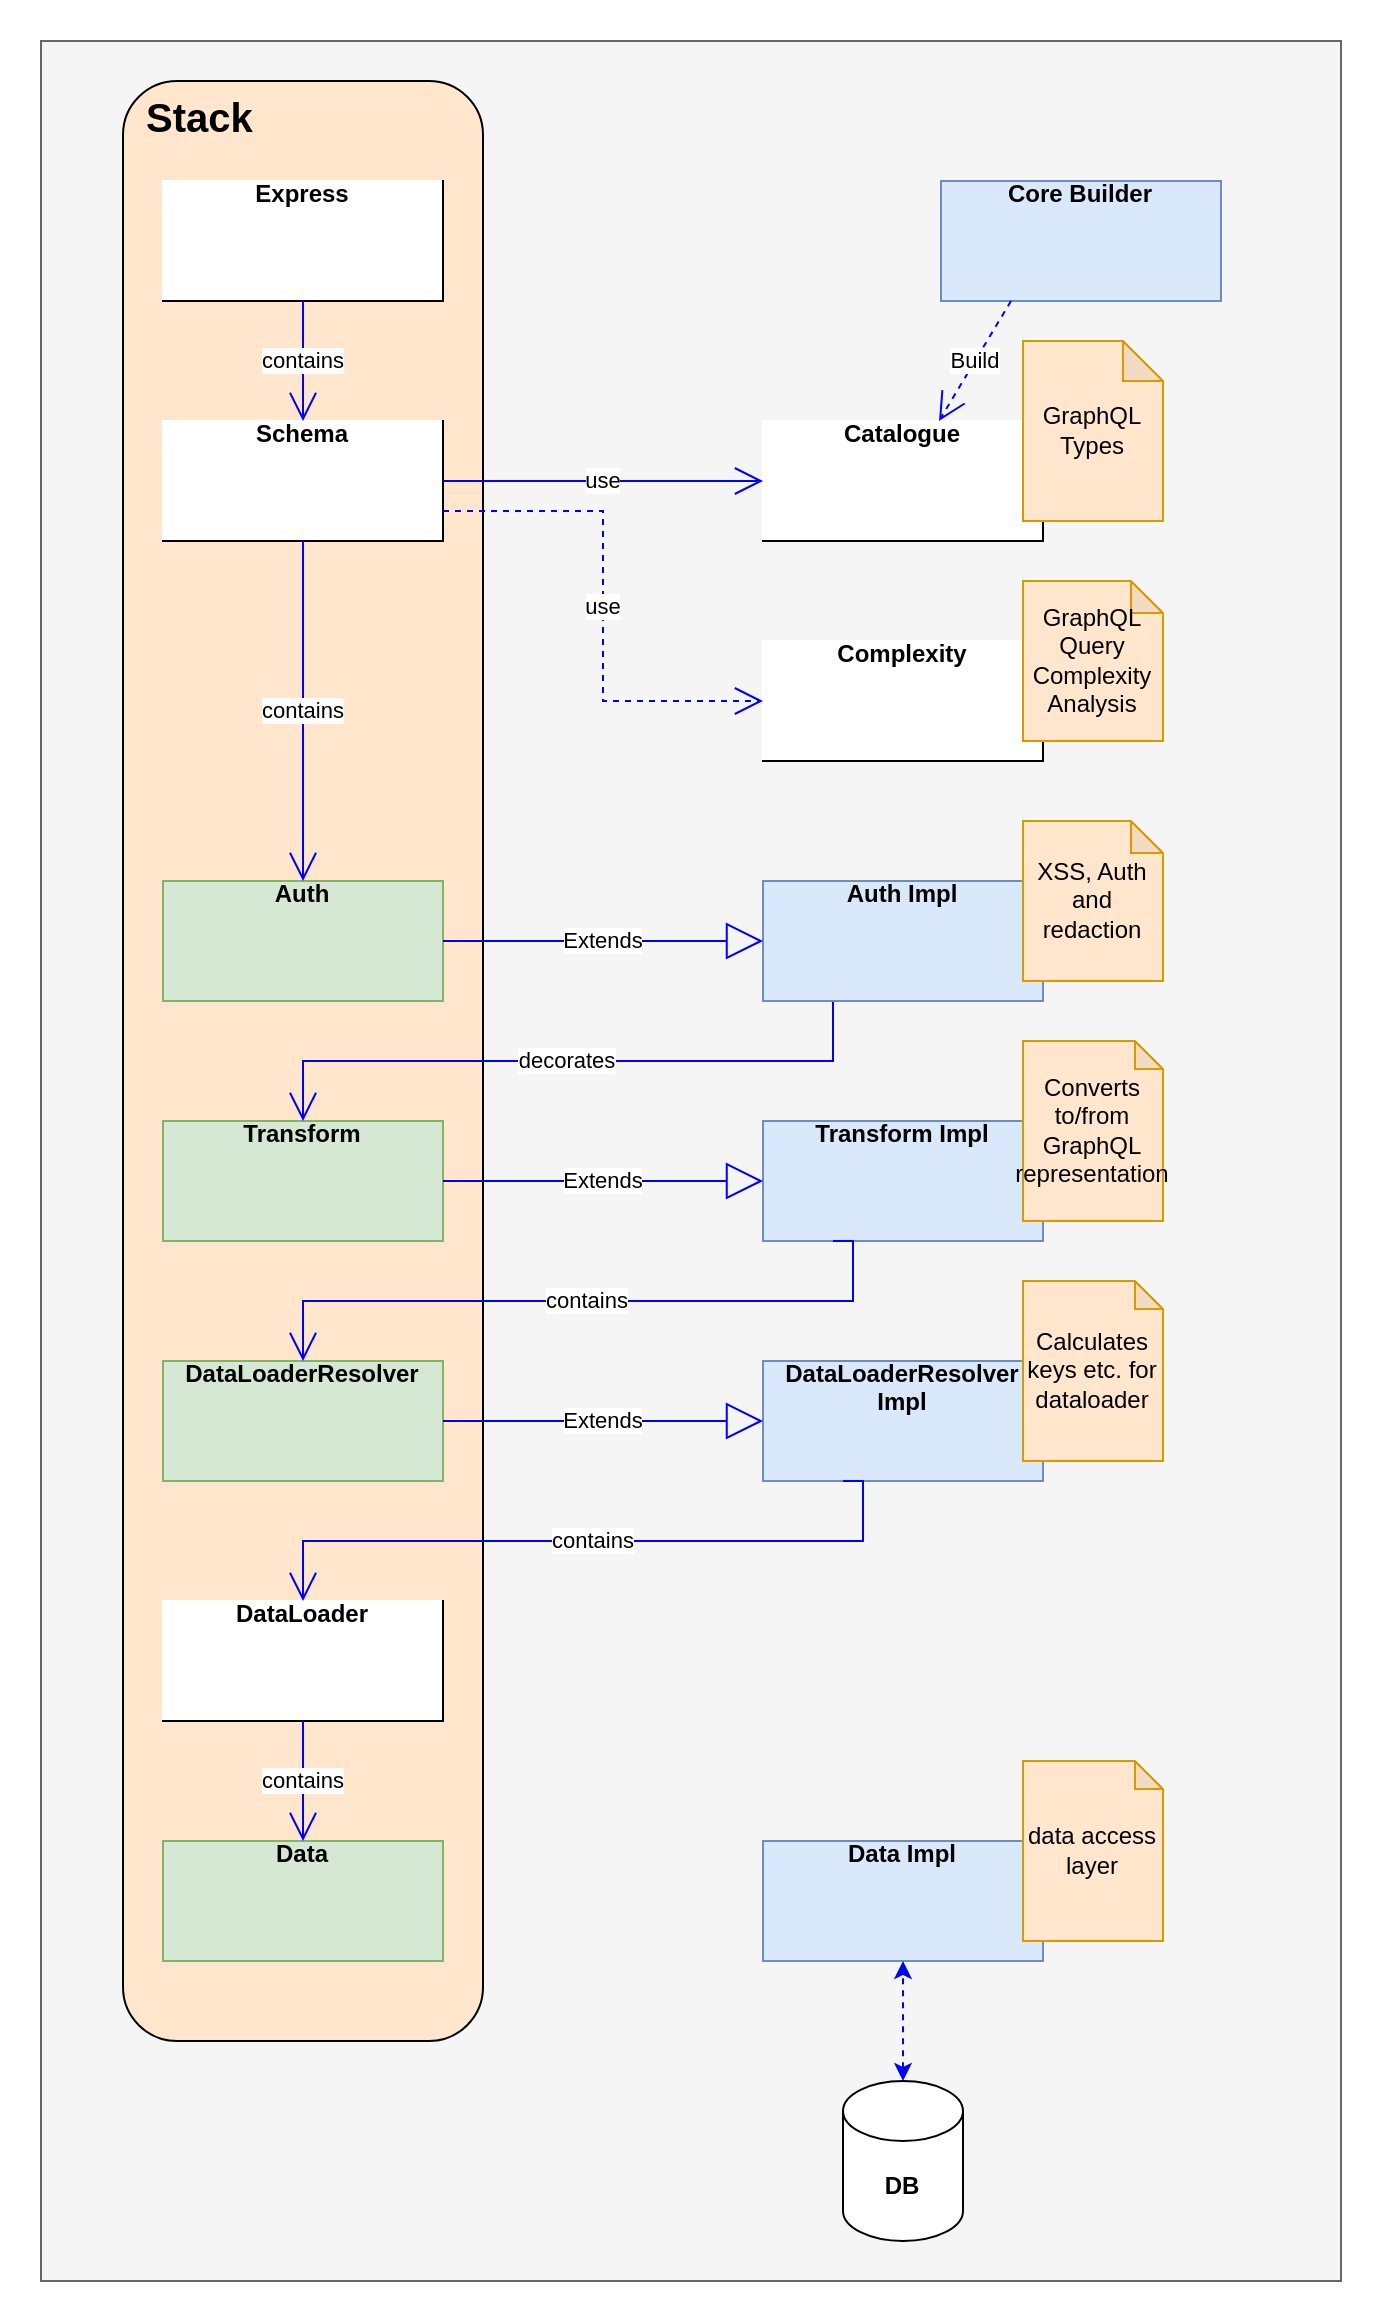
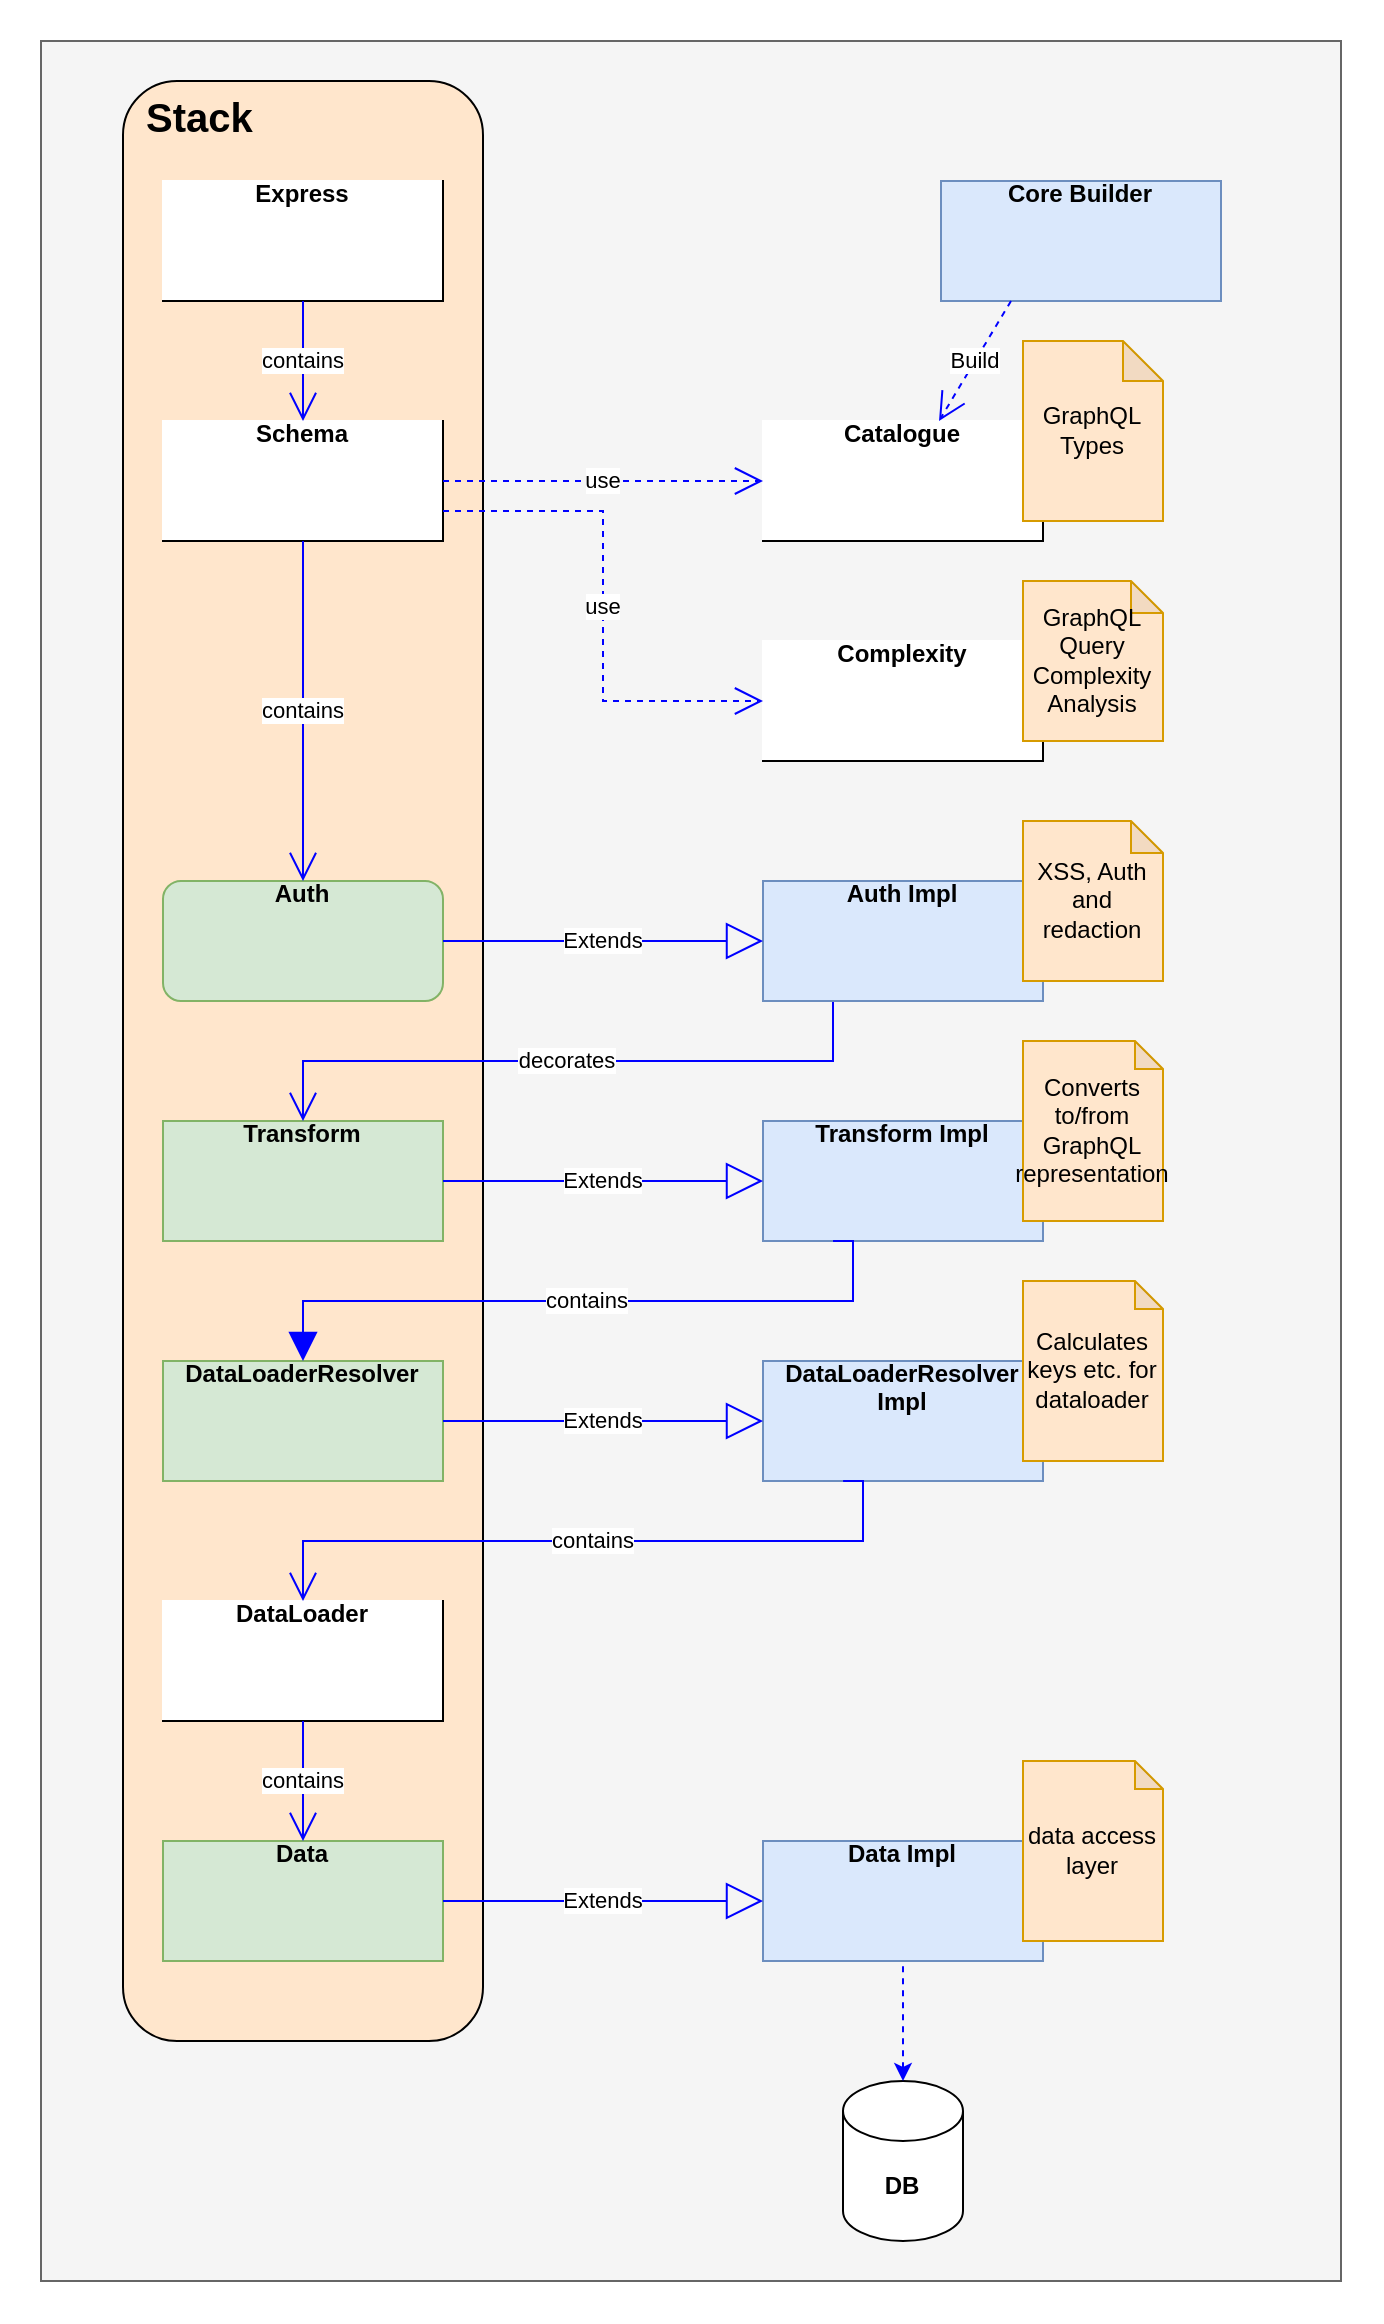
edge "Schema" -> "Catalogue": style solid -> dashed
node "Auth": shape rectangle -> rounded rectangle
edge "Transform Impl" -> "DataLoaderResolver": arrowhead open -> block
edge "Data" -> "Data Impl": added, label "Extends"
edge "Data Impl" -- "DB": arrowhead classic -> none
